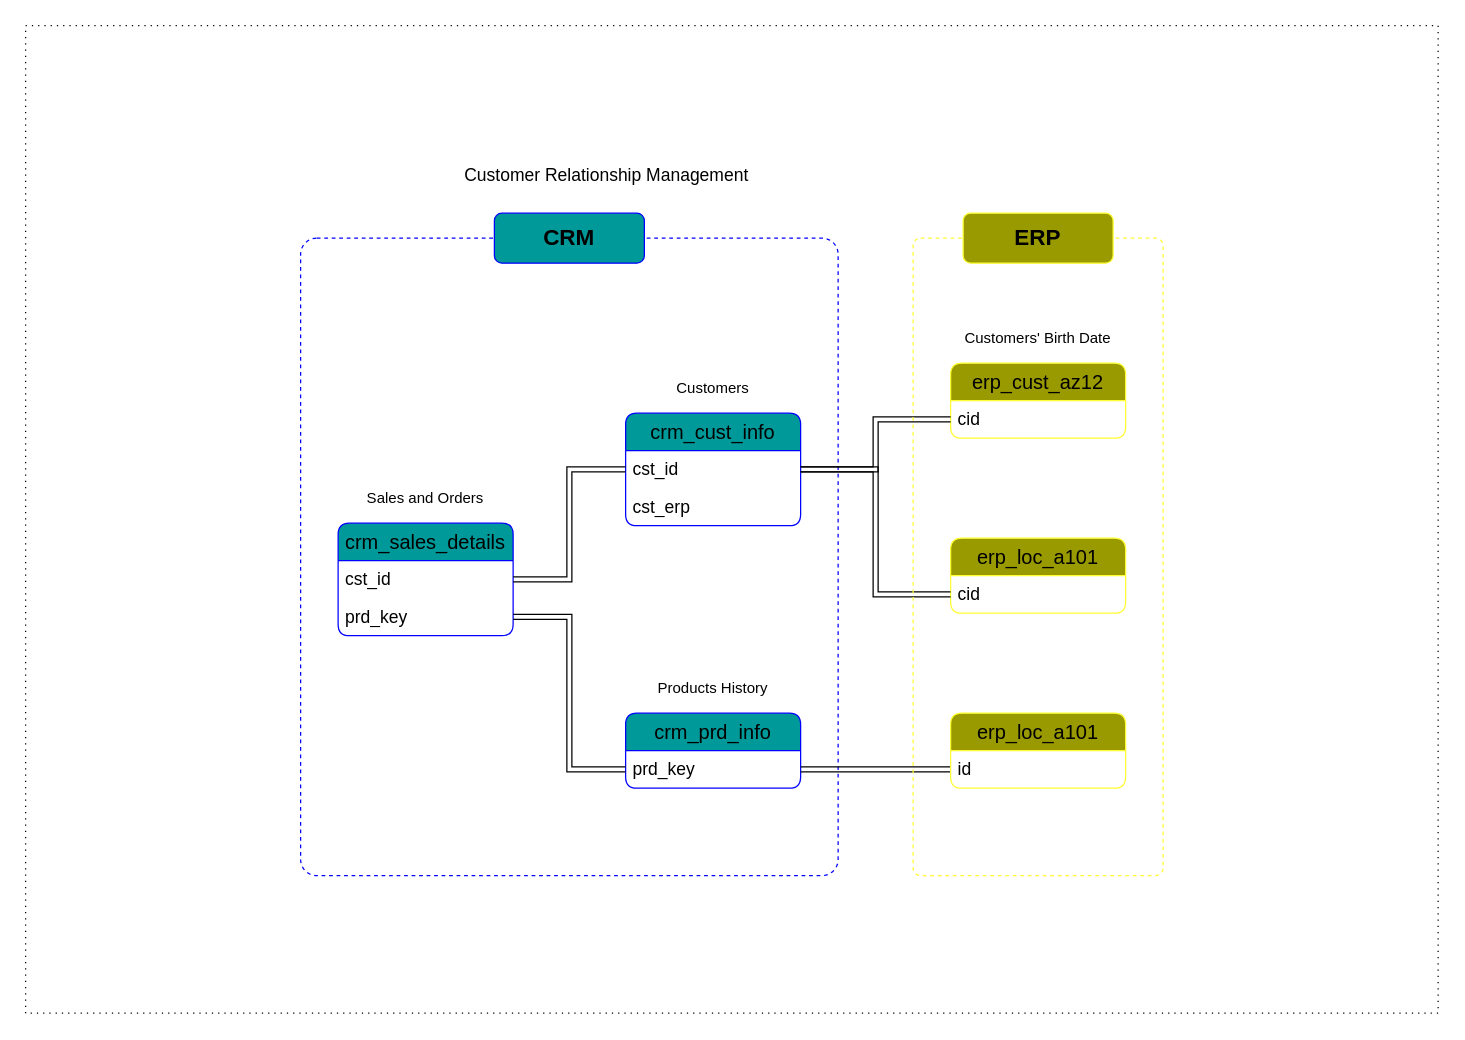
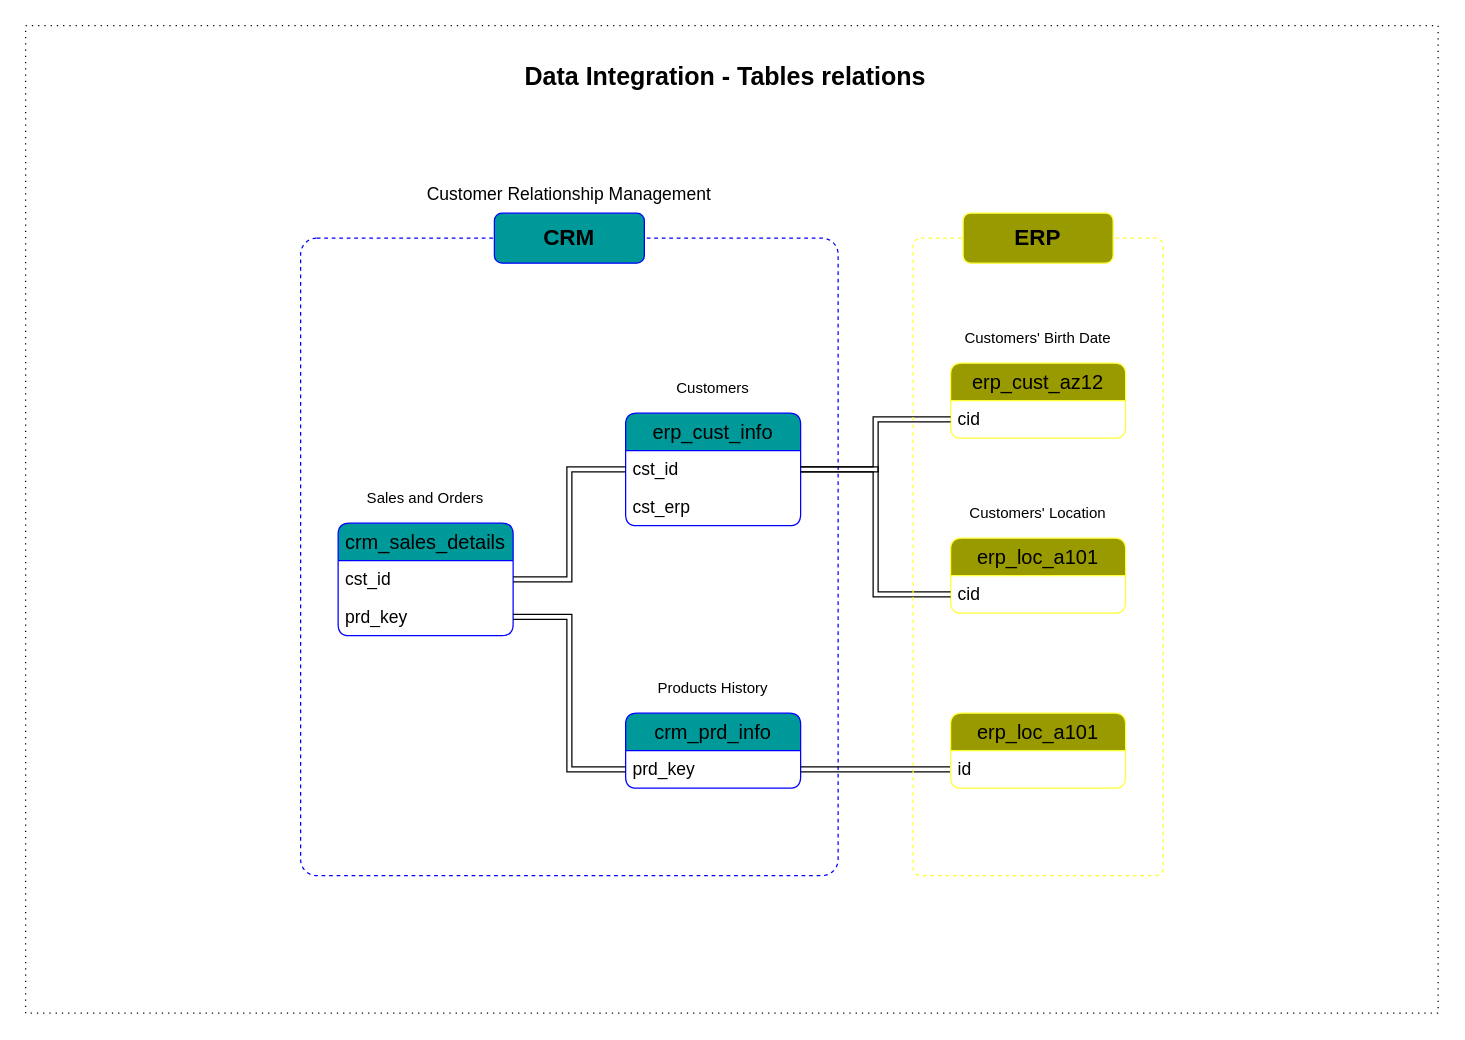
node "Data Integration - Tables relations": added
node "Customer Relationship Management": moved (607, 176) -> (569, 194)
node "crm_cust_info": label "crm_cust_info" -> "erp_cust_info"
node "Customers' Location": added
